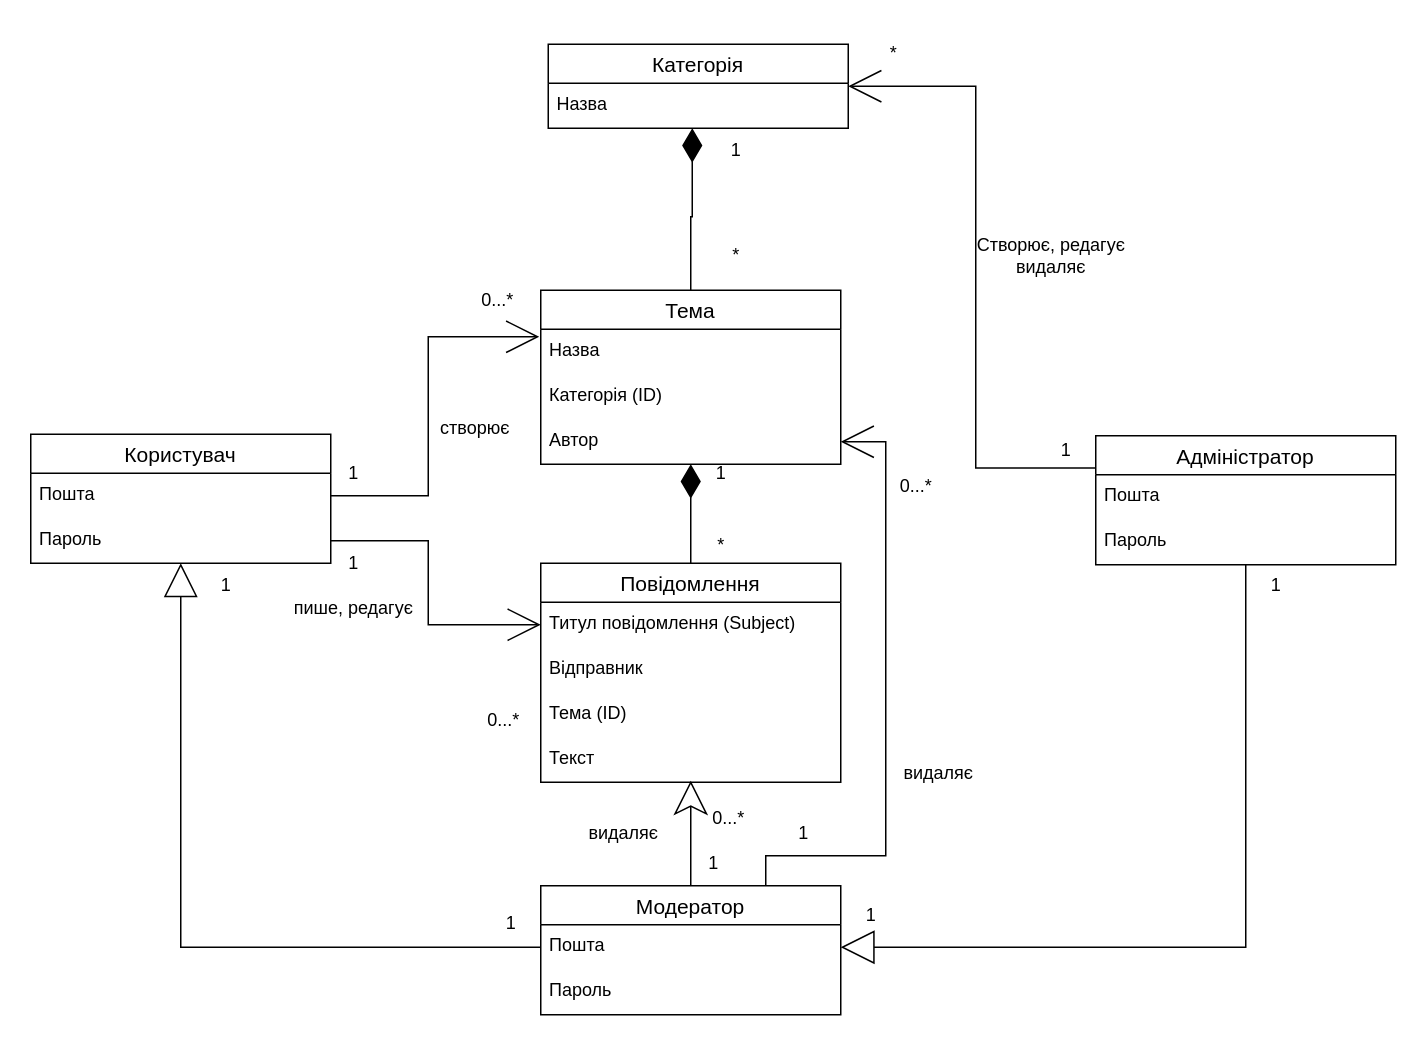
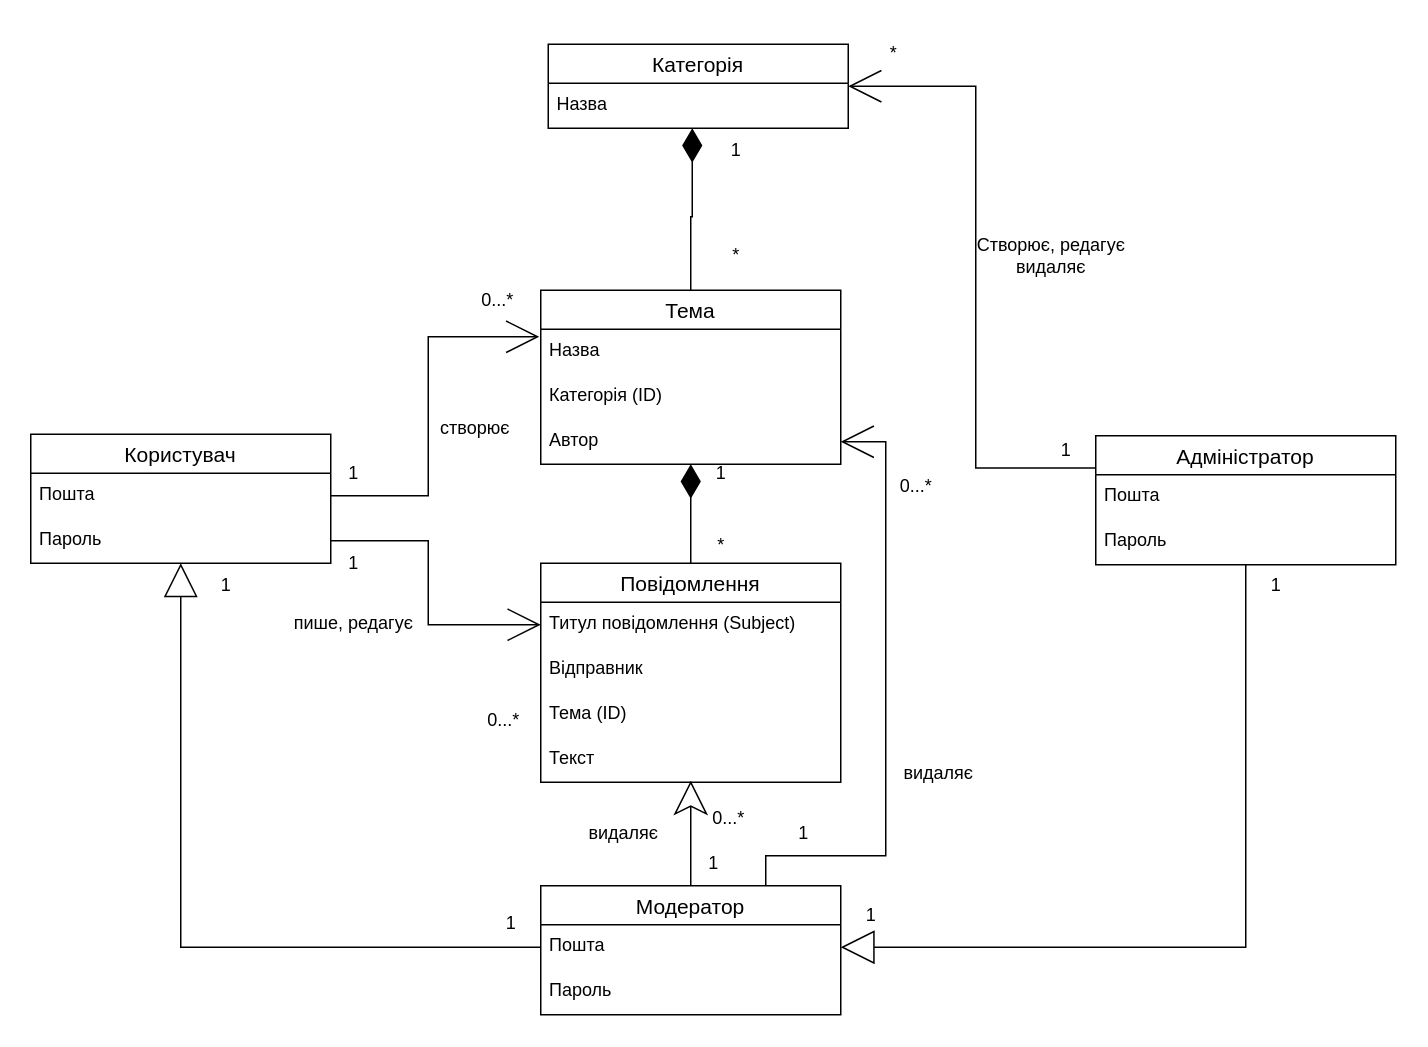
node "пише, редагує": moved (353, 608) -> (353, 623)
